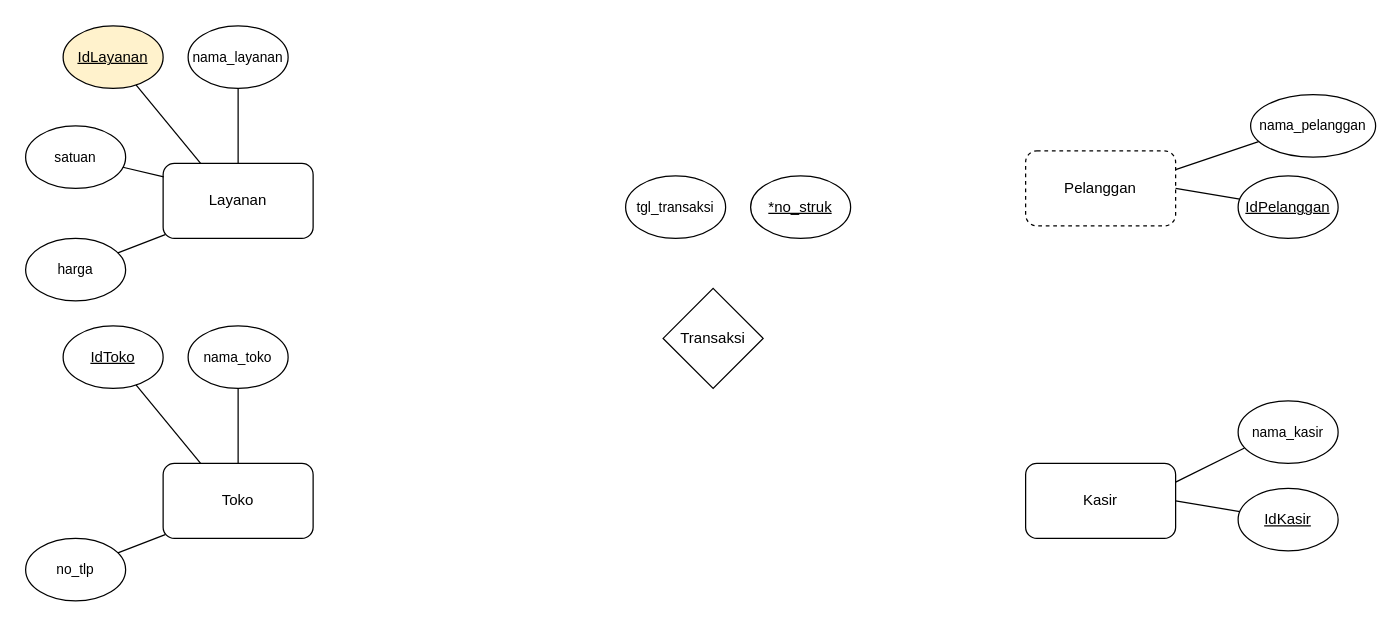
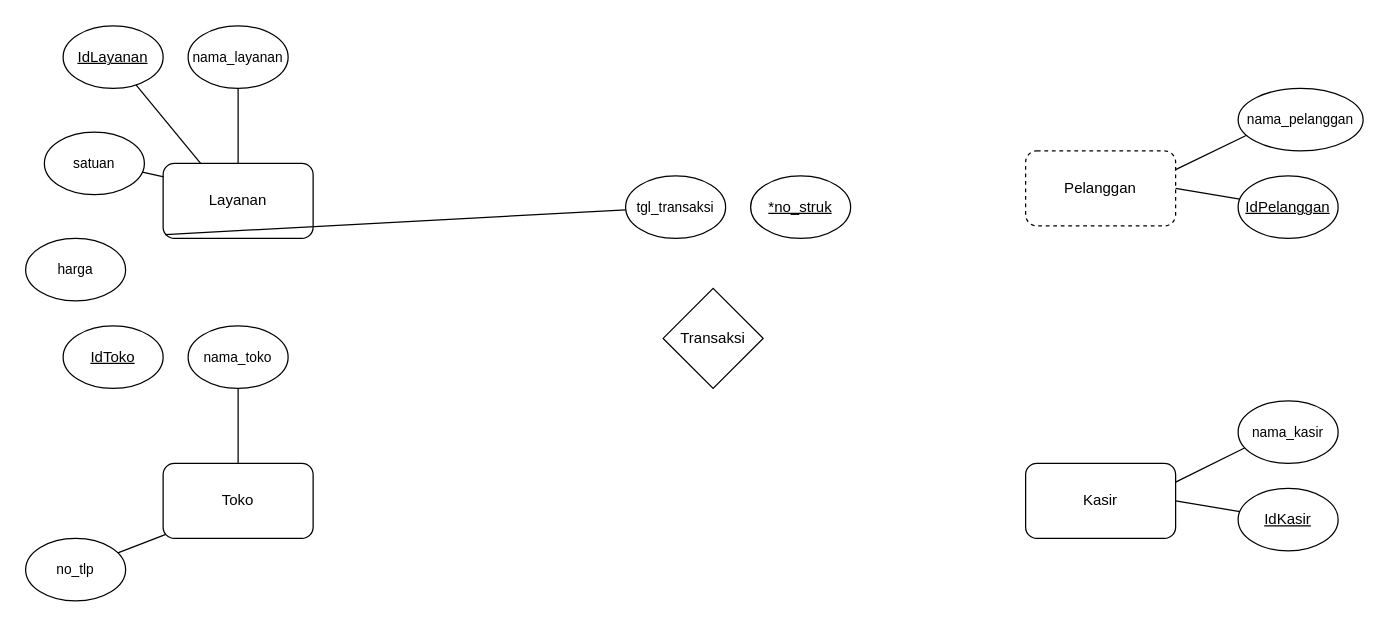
node "IdLayanan": fillcolor #fff2cc -> #ffffff
node "nama_pelanggan": moved (1313, 126) -> (1301, 119)
node "satuan": moved (76, 157) -> (94, 163)
edge "Layanan" -- "harga": now "Layanan" -- "tgl_transaksi"
edge "IdToko" -- "Toko": removed
